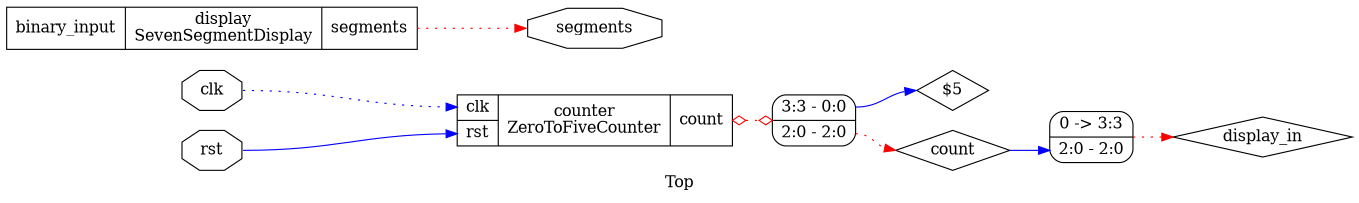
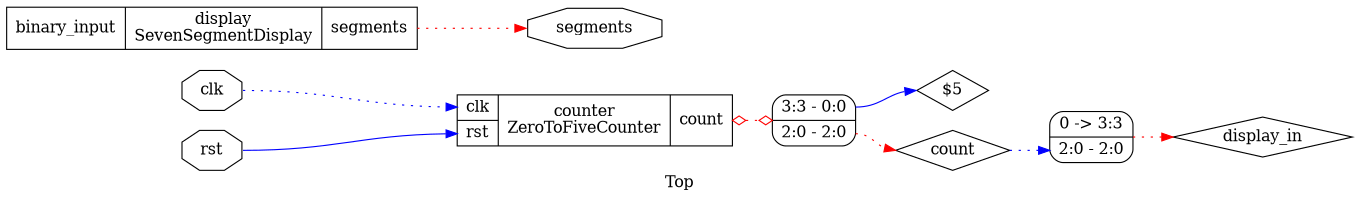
edge "count" -> "0 -> 3:3": style solid -> dotted
